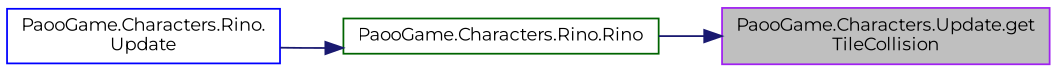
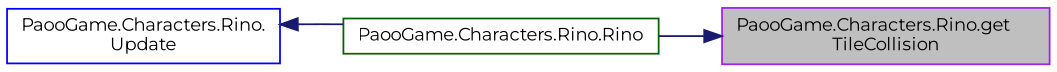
node "PaooGame.Characters.Update.get TileCollision": label "PaooGame.Characters.Update.get TileCollision" -> "PaooGame.Characters.Rino.get TileCollision"
edge "PaooGame.Characters.Rino. Update" -> "PaooGame.Characters.Rino.Rino": reversed
